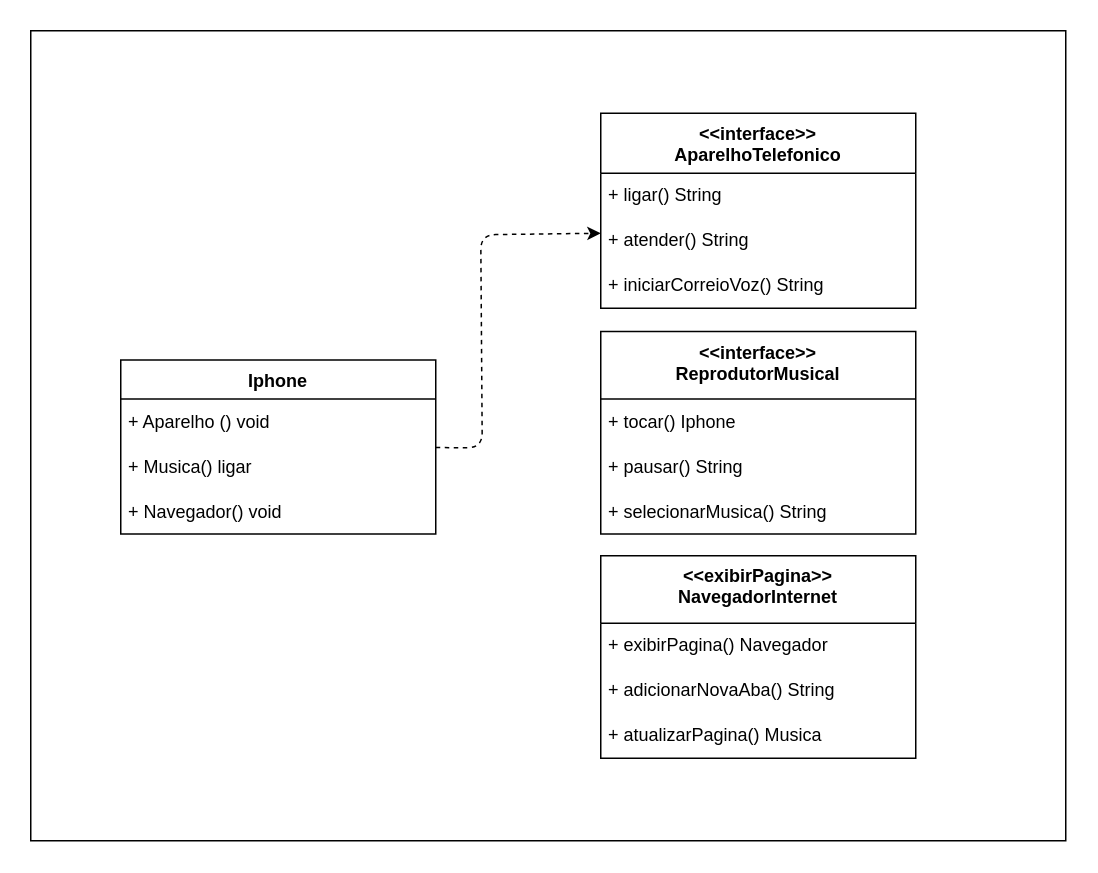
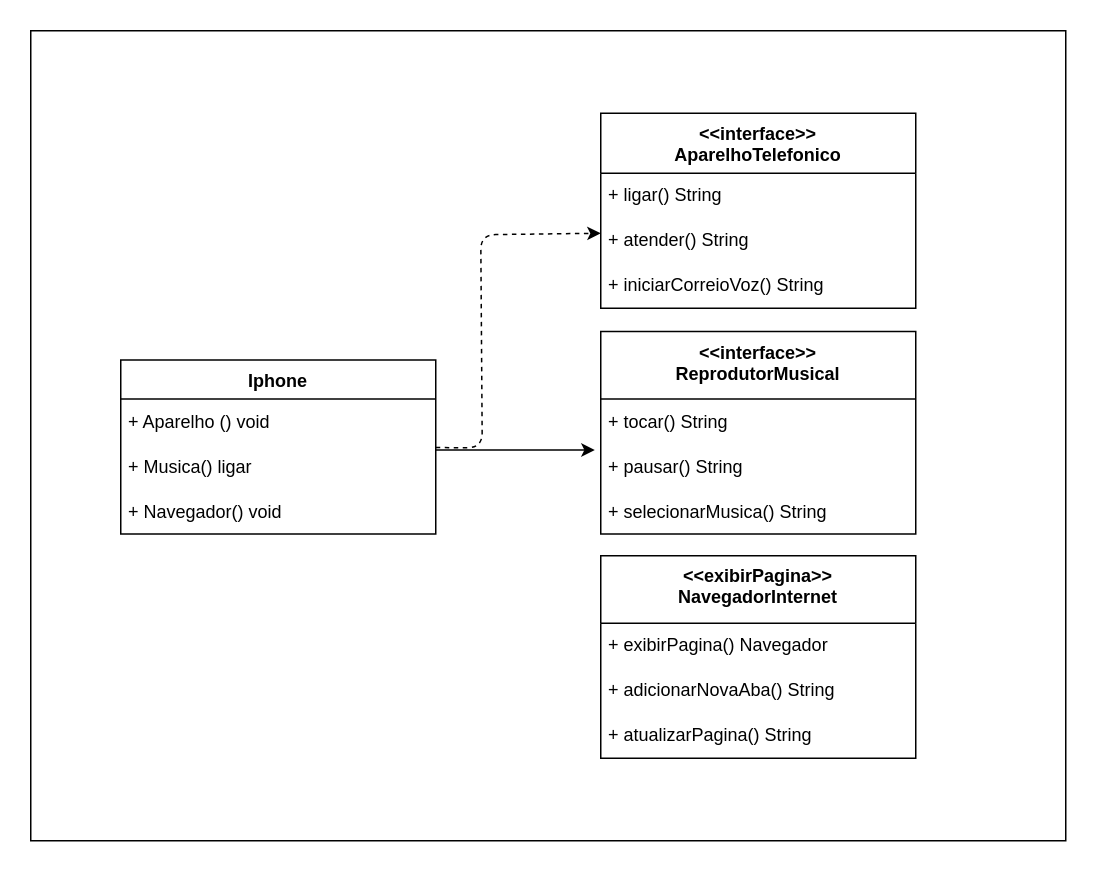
node "+ tocar() Iphone": label "+ tocar() Iphone" -> "+ tocar() String"
edge "+ Musica() ligar" -> "+ pausar() String": added
node "+ atualizarPagina() Musica": label "+ atualizarPagina() Musica" -> "+ atualizarPagina() String"
